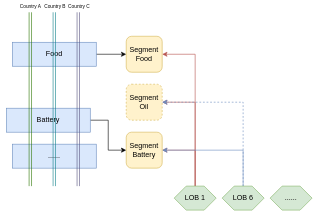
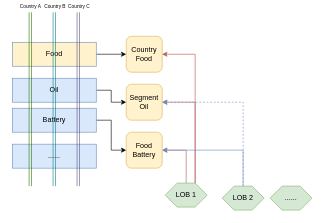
node "Food": fillcolor #dae8fc -> #fff2cc
node "Segment Food": label "Segment Food" -> "Country Food"
node "Oil": added
edge "Oil" -> "Segment Oil": added
node "Segment Oil": style dashed -> solid
node "Battery": moved (48, 120) -> (54, 120)
node "Segment Battery": label "Segment Battery" -> "Food Battery"
node "LOB 1": moved (195, 198) -> (186, 195)
node "LOB 6": label "LOB 6" -> "LOB 2"
